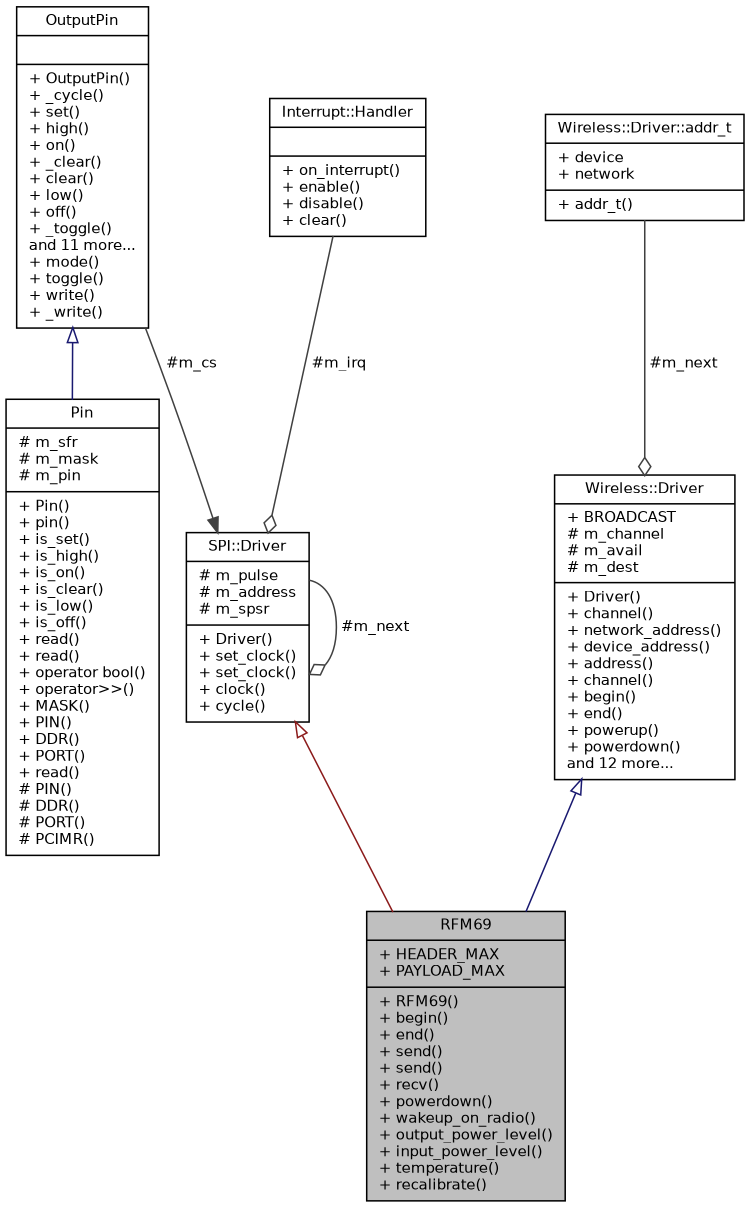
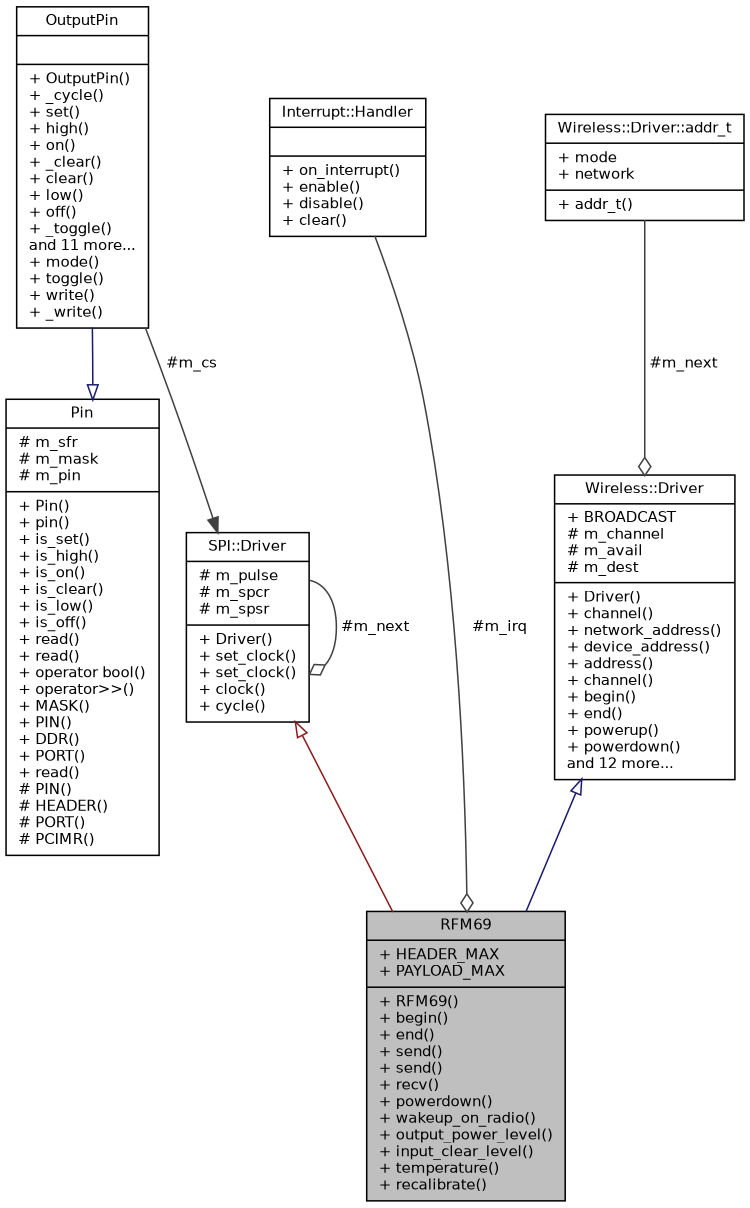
node "Wireless::Driver::addr_t": text "+ device" -> "+ mode"
edge "Pin" -> "OutputPin": reversed
edge "Interrupt::Handler" -> "SPI::Driver": now "Interrupt::Handler" -> "RFM69"
node "SPI::Driver": text "# m_address" -> "# m_spcr"
node "Pin": text "# DDR()" -> "# HEADER()"
node "RFM69": text "+ input_power_level()" -> "+ input_clear_level()"
